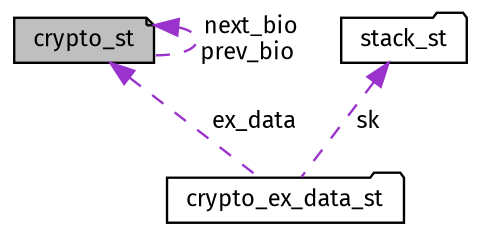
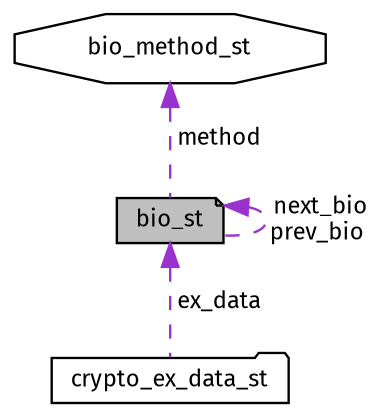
node "crypto_st": label "crypto_st" -> "bio_st"
node "stack_st": removed
node "bio_method_st": added
